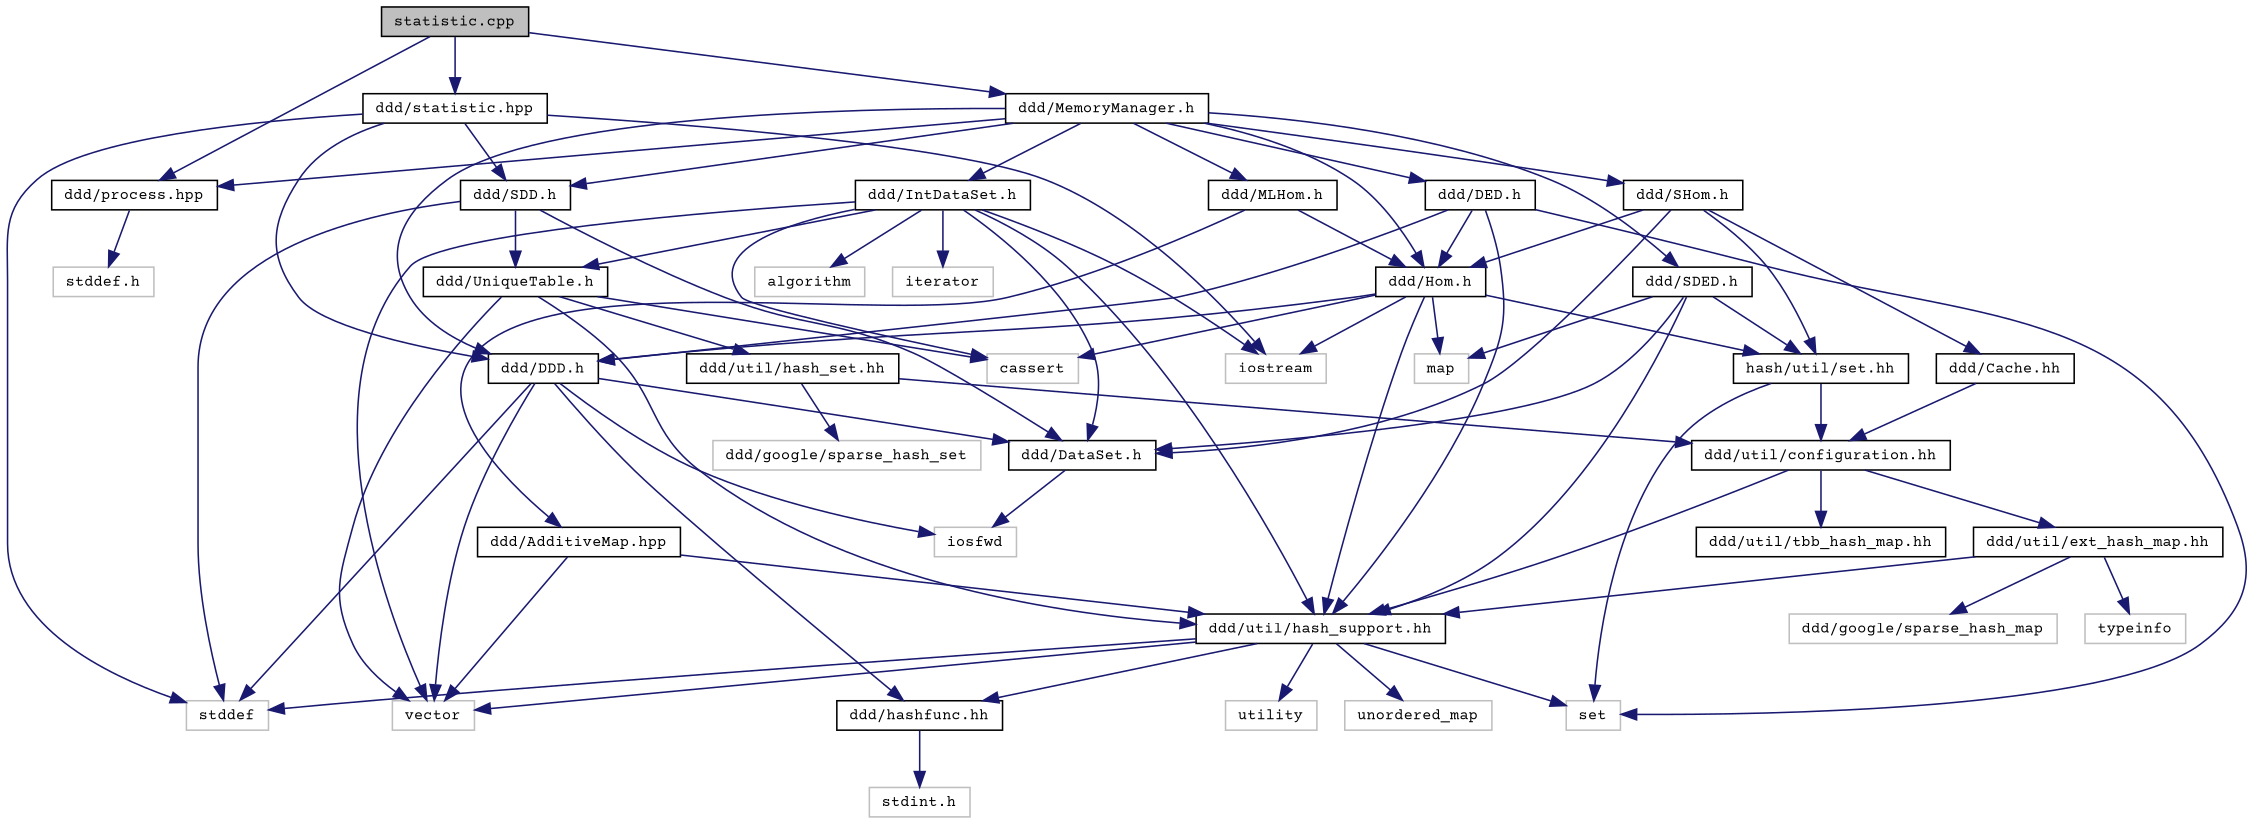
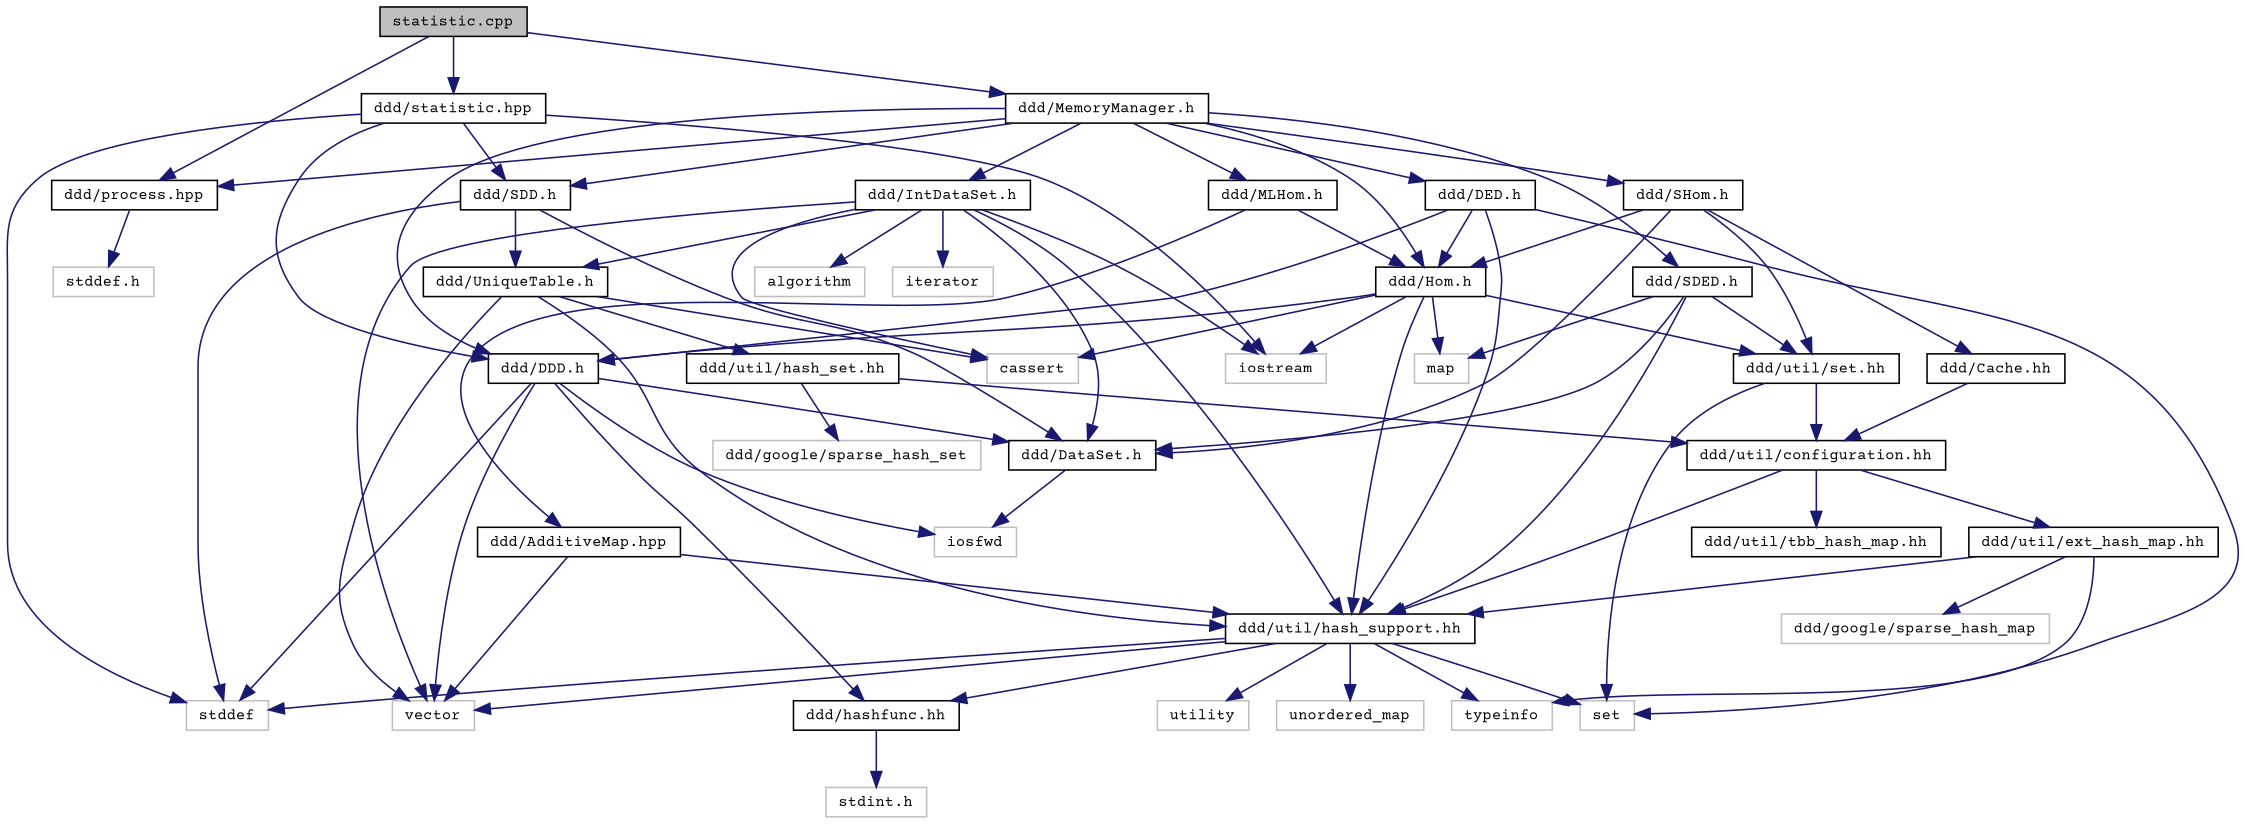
node "hash/util/set.hh": label "hash/util/set.hh" -> "ddd/util/set.hh"
edge "ddd/util/hash_support.hh" -> "typeinfo": added
